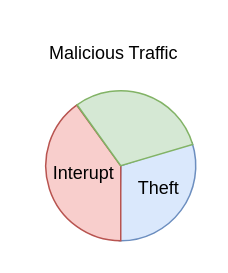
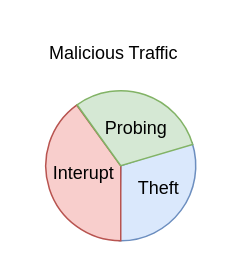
node "Probing": added
